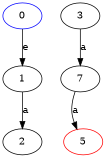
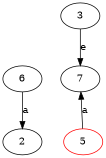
node "0": removed
edge "3" -> "7": label "a" -> "e"
node "1": label "1" -> "6"
edge "7" -> "5": reversed
